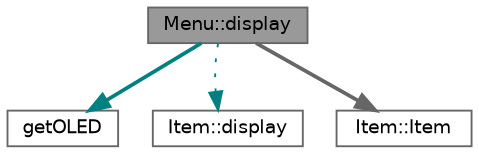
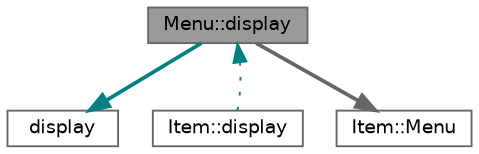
edge "Menu::display" -> "Item::display": reversed
node "getOLED": label "getOLED" -> "display"
node "Item::Item": label "Item::Item" -> "Item::Menu"
